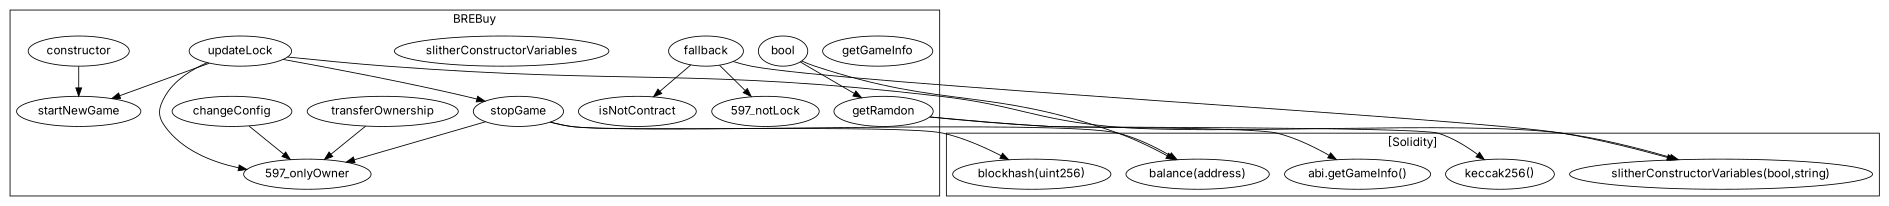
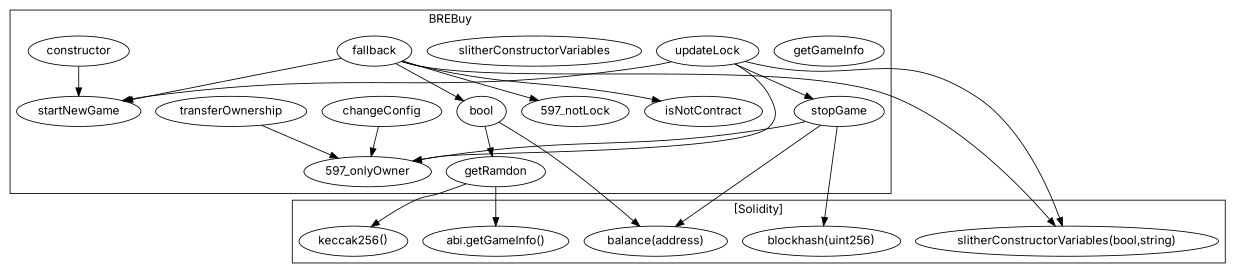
edge "fallback" -> "bool": added
edge "fallback" -> "startNewGame": added
